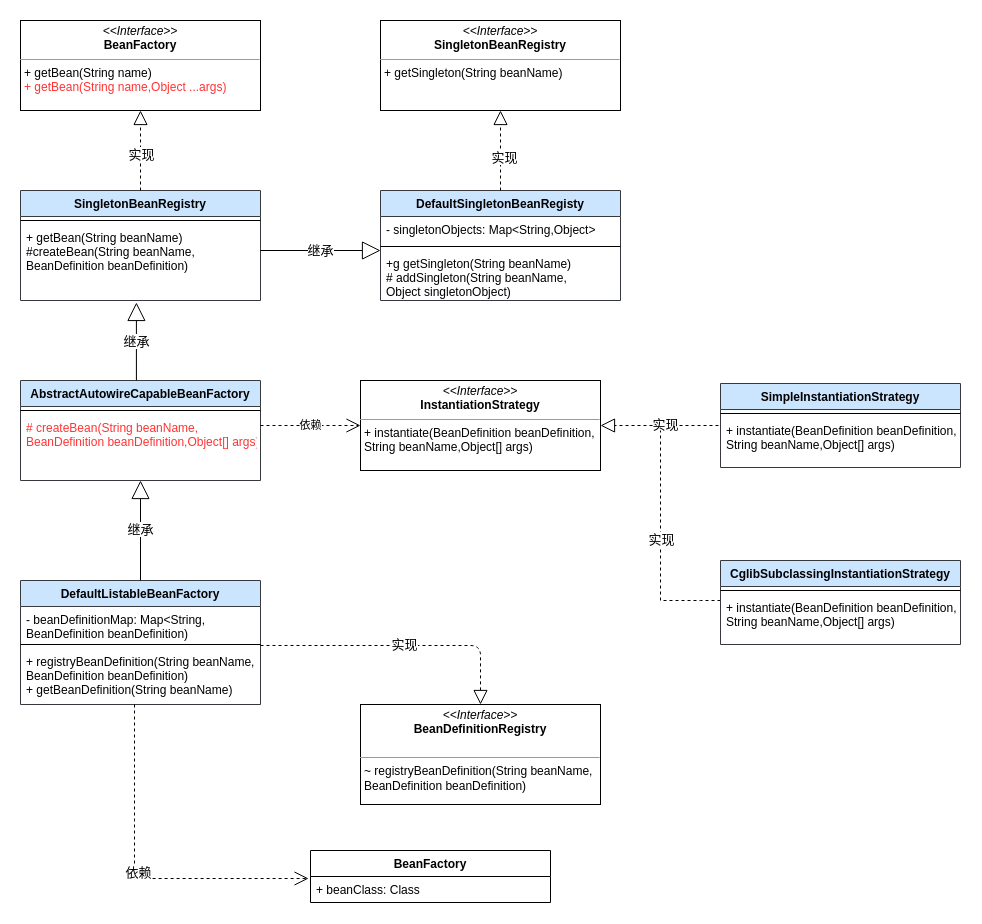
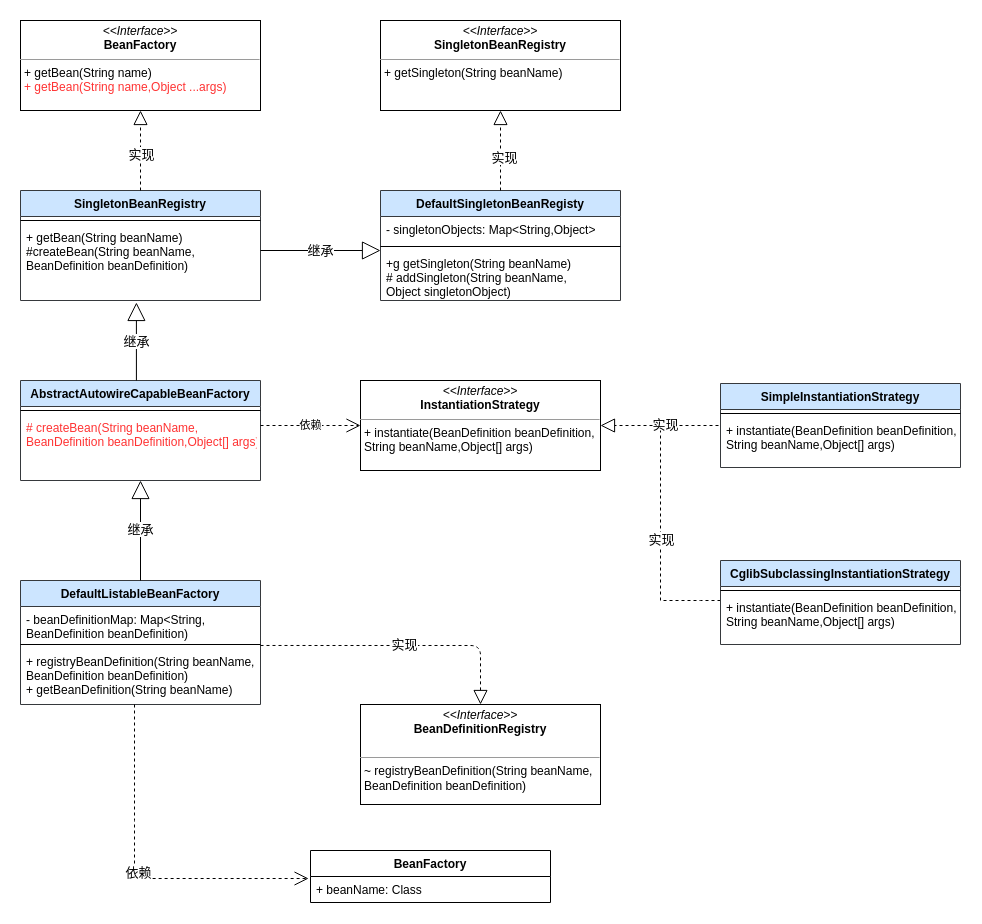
node "+ beanClass: Class": label "+ beanClass: Class" -> "+ beanName: Class"
